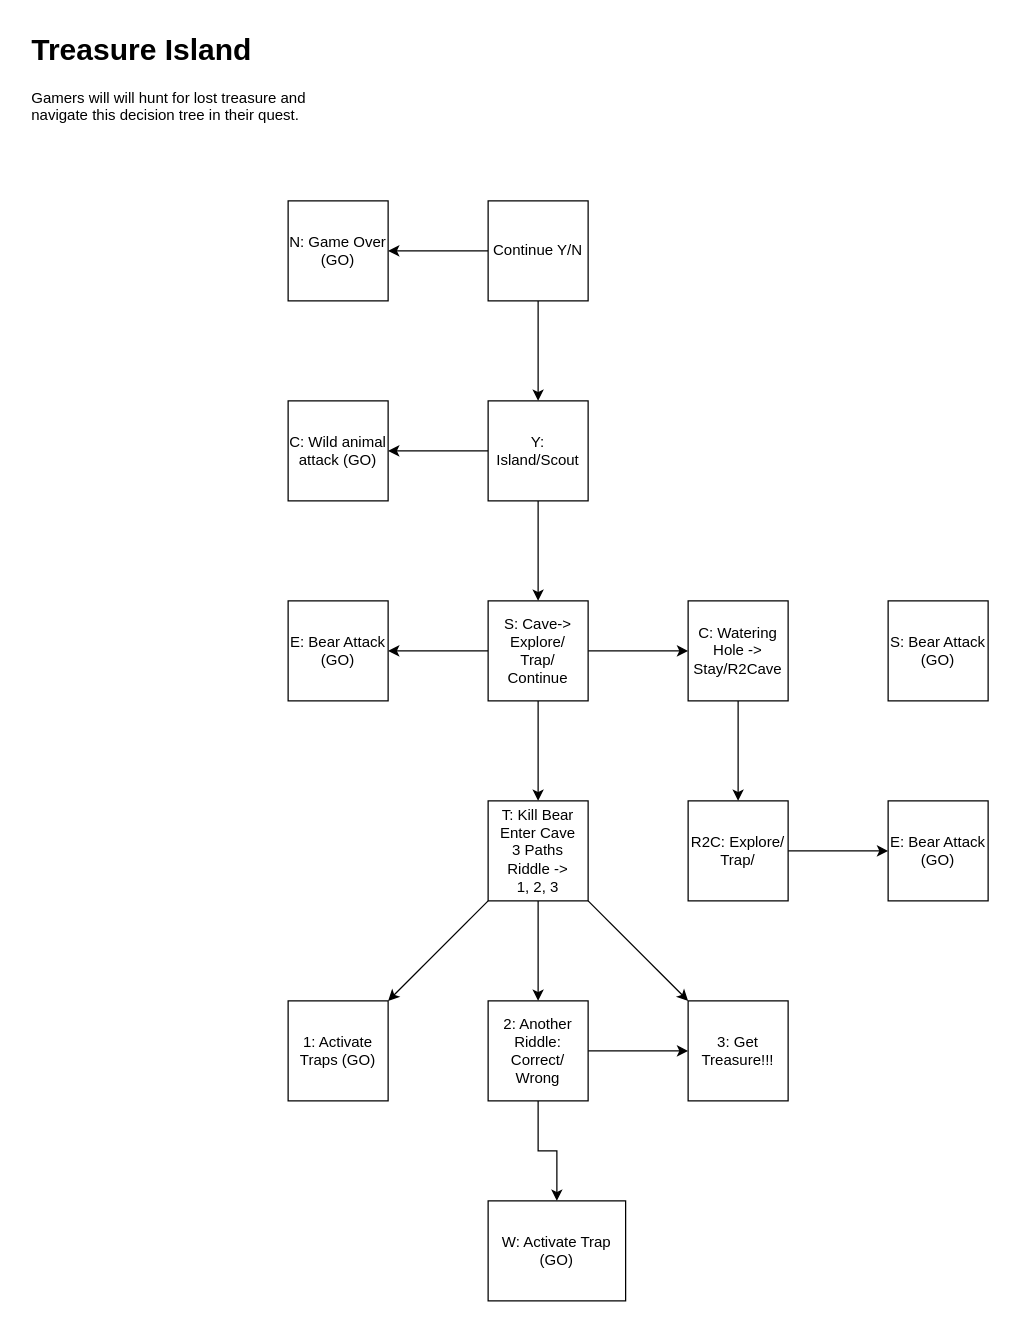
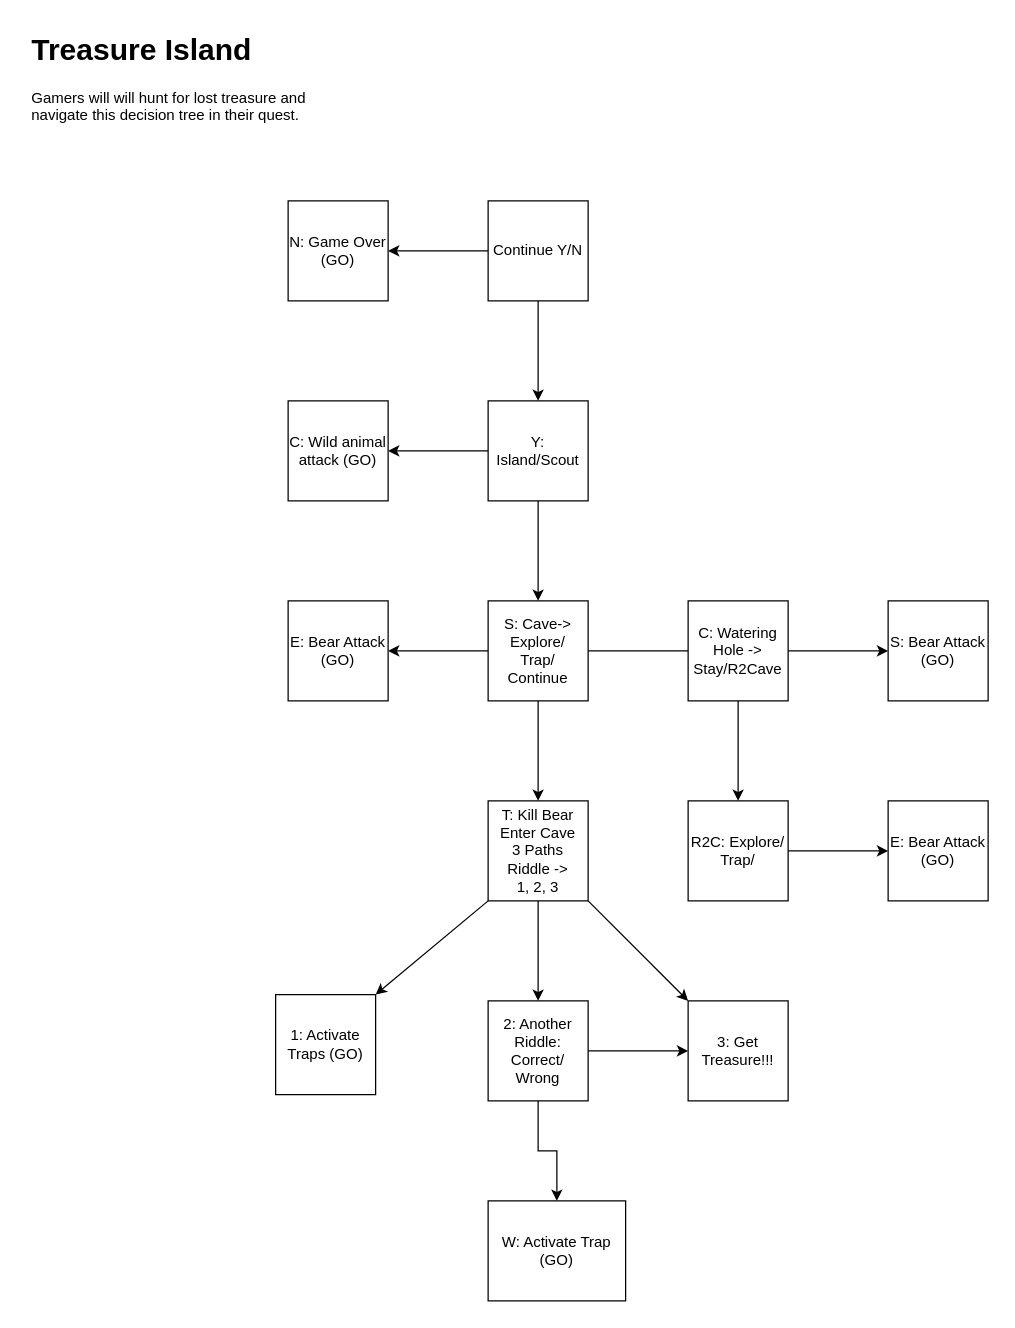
edge "S: Cave-> Explore/ Trap/ Continue" -> "C: Watering Hole -> Stay/R2Cave": arrowhead classic -> none
edge "C: Watering Hole -> Stay/R2Cave" -> "S: Bear Attack (GO)": added
node "1: Activate Traps (GO)": moved (338, 1051) -> (326, 1044)
